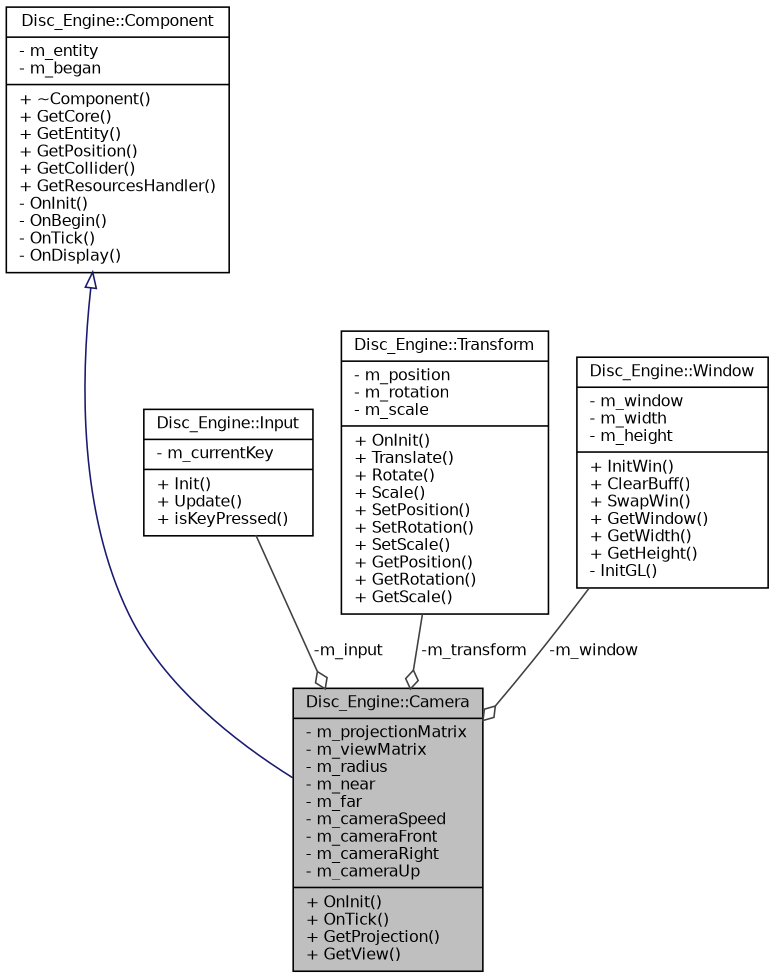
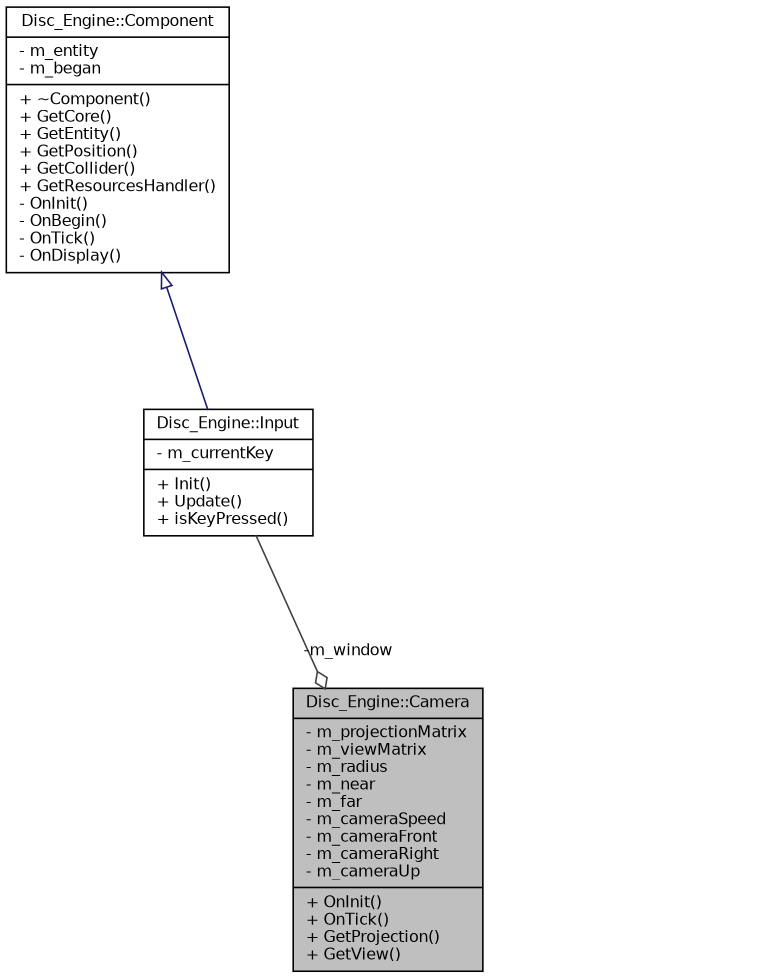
node "Disc_Engine::Transform": removed
node "Disc_Engine::Window": removed
edge "Disc_Engine::Camera" -> "Disc_Engine::Component": now "Disc_Engine::Input" -> "Disc_Engine::Component"
edge "Disc_Engine::Input" -> "Disc_Engine::Camera": label " -m_input" -> " -m_window"
